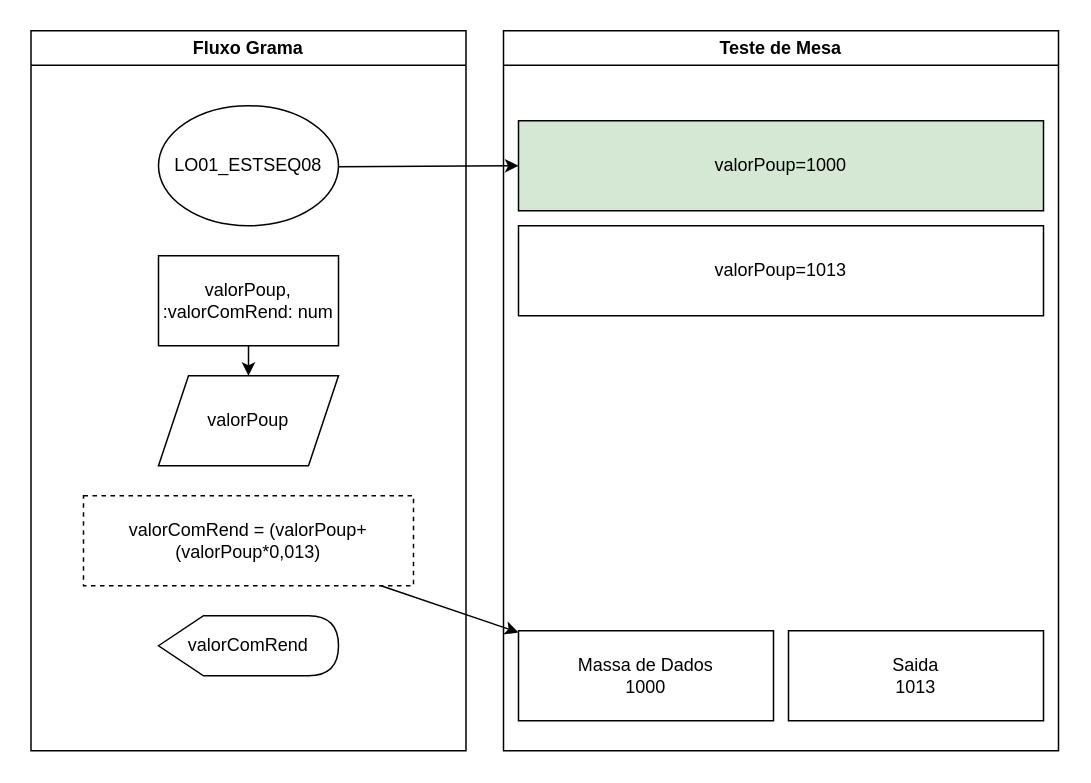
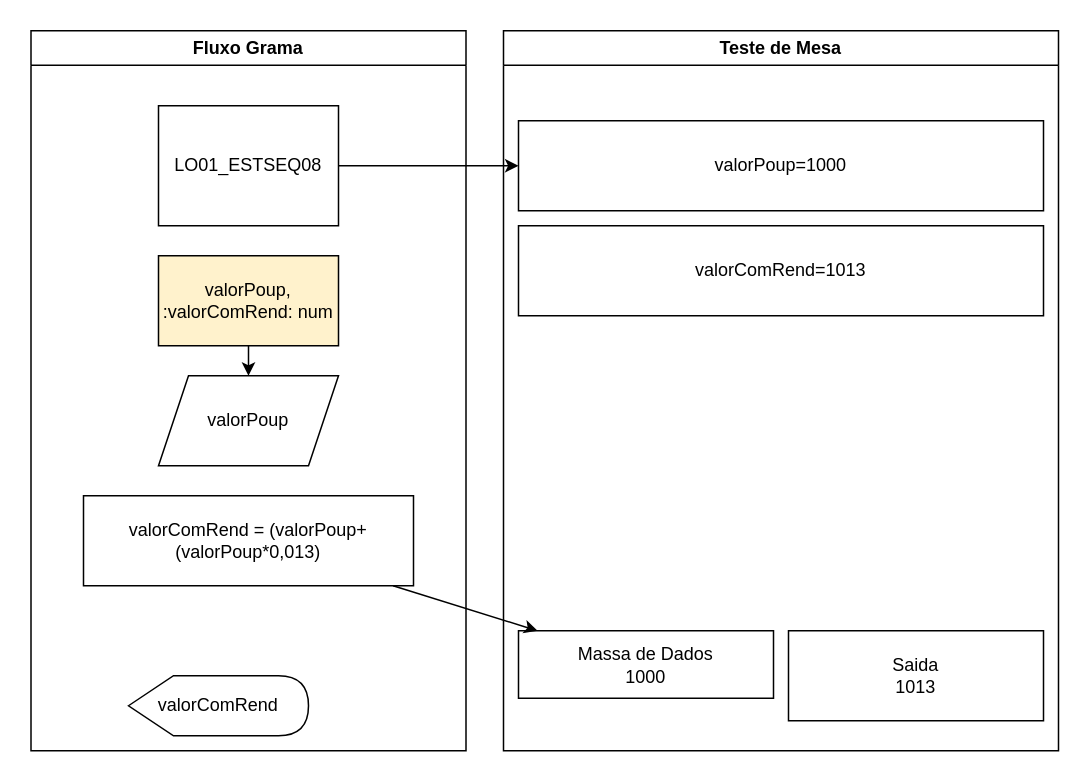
node "LO01_ESTSEQ08": shape ellipse -> rectangle
node "valorPoup=1000": fillcolor #d5e8d4 -> #ffffff
node "valorPoup=1013": label "valorPoup=1013" -> "valorComRend=1013"
node "valorPoup, :valorComRend: num": fillcolor #ffffff -> #fff2cc
node "valorComRend = (valorPoup+(valorPoup*0,013)": style dashed -> solid
node "valorComRend": moved (248, 646) -> (218, 706)
node "Massa de Dados 1000": size 255x90 -> 255x68
